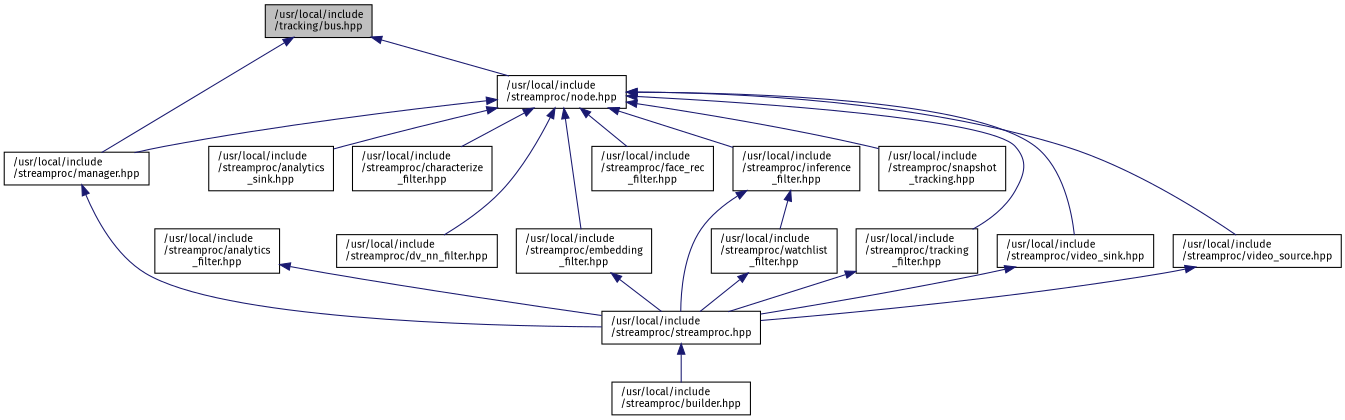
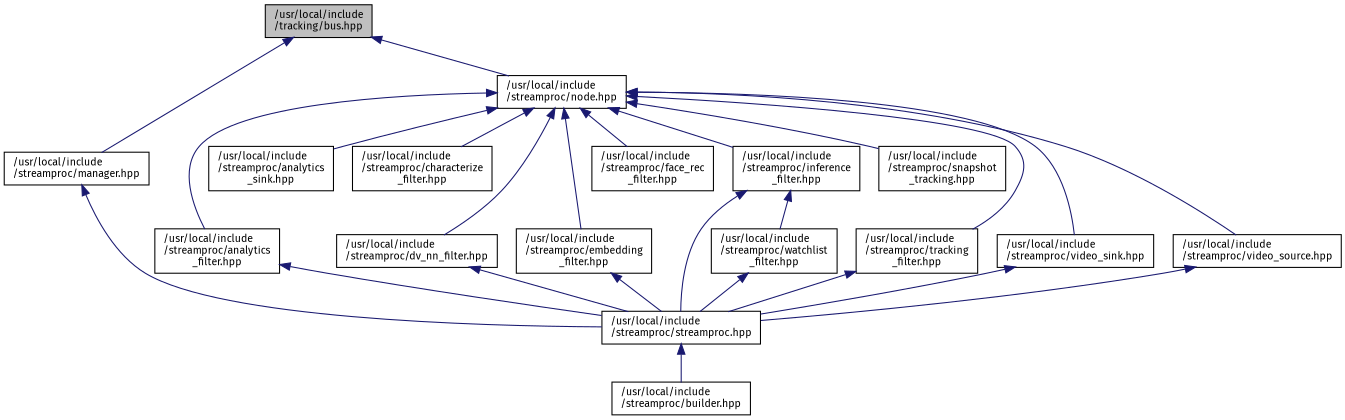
edge "/usr/local/include /streamproc/manager.hpp" -> "/usr/local/include /streamproc/node.hpp": now "/usr/local/include /streamproc/analytics _filter.hpp" -> "/usr/local/include /streamproc/node.hpp"
edge "/usr/local/include /streamproc/streamproc.hpp" -> "/usr/local/include /streamproc/dv_nn_filter.hpp": added
